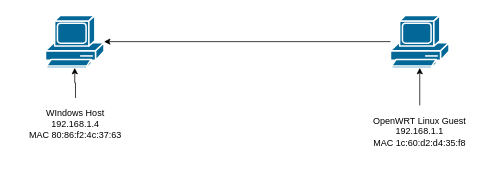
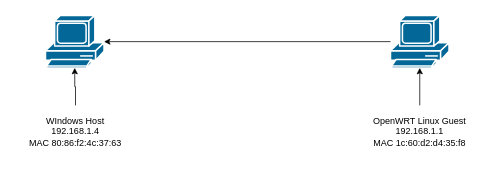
node "WIndows Host 192.168.1.4 MAC 80:86:f2:4c:37:63": moved (75, 124) -> (75, 132)
